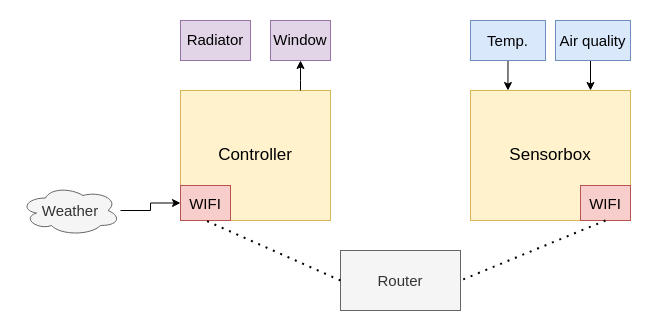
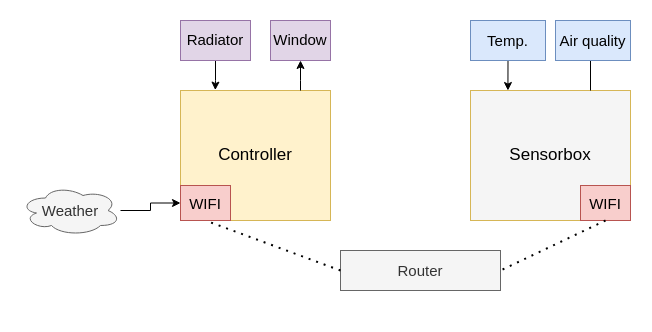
edge "Radiator" -> "Controller": added
edge "Air quality" -> "Sensorbox": arrowhead classic -> none
node "Sensorbox": fillcolor #fff2cc -> #f5f5f5
node "Router": size 120x60 -> 160x40
